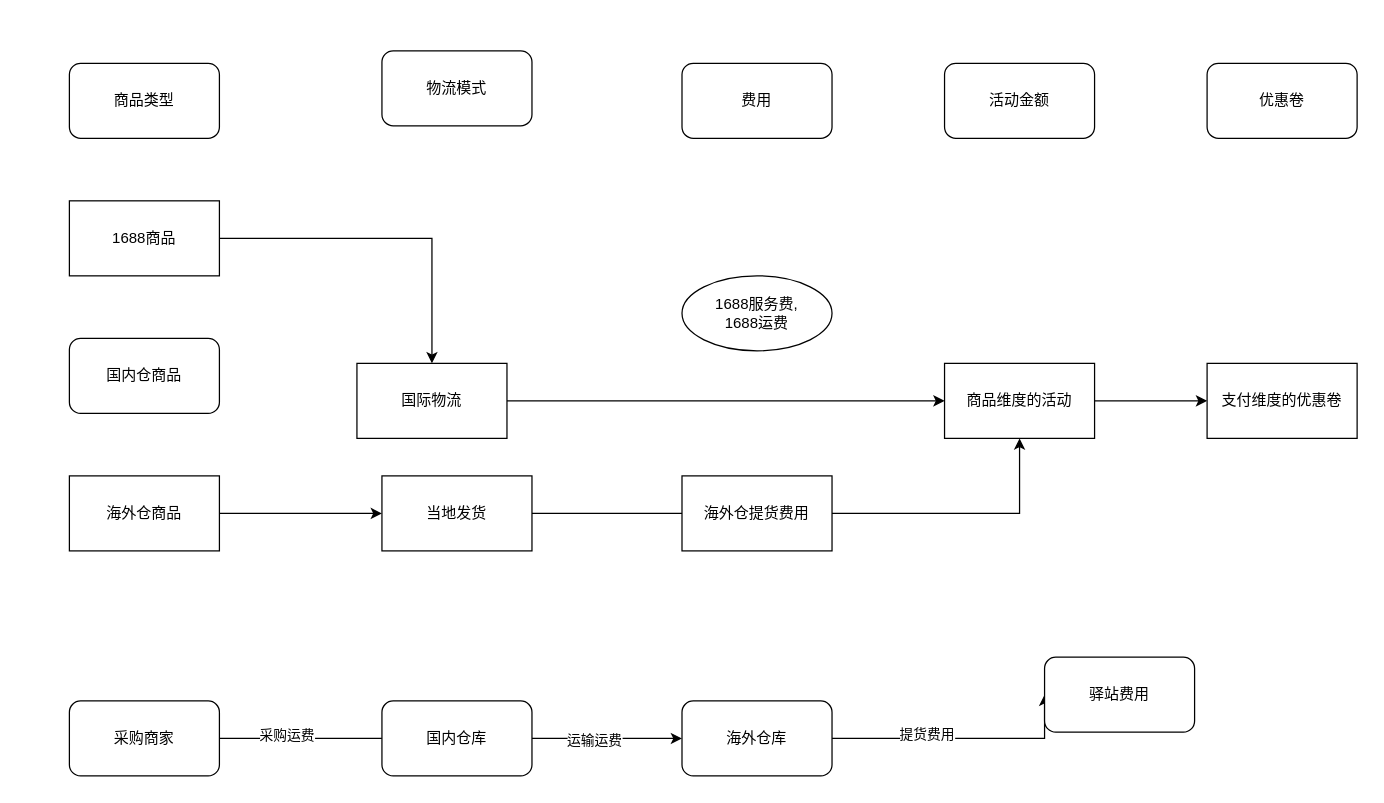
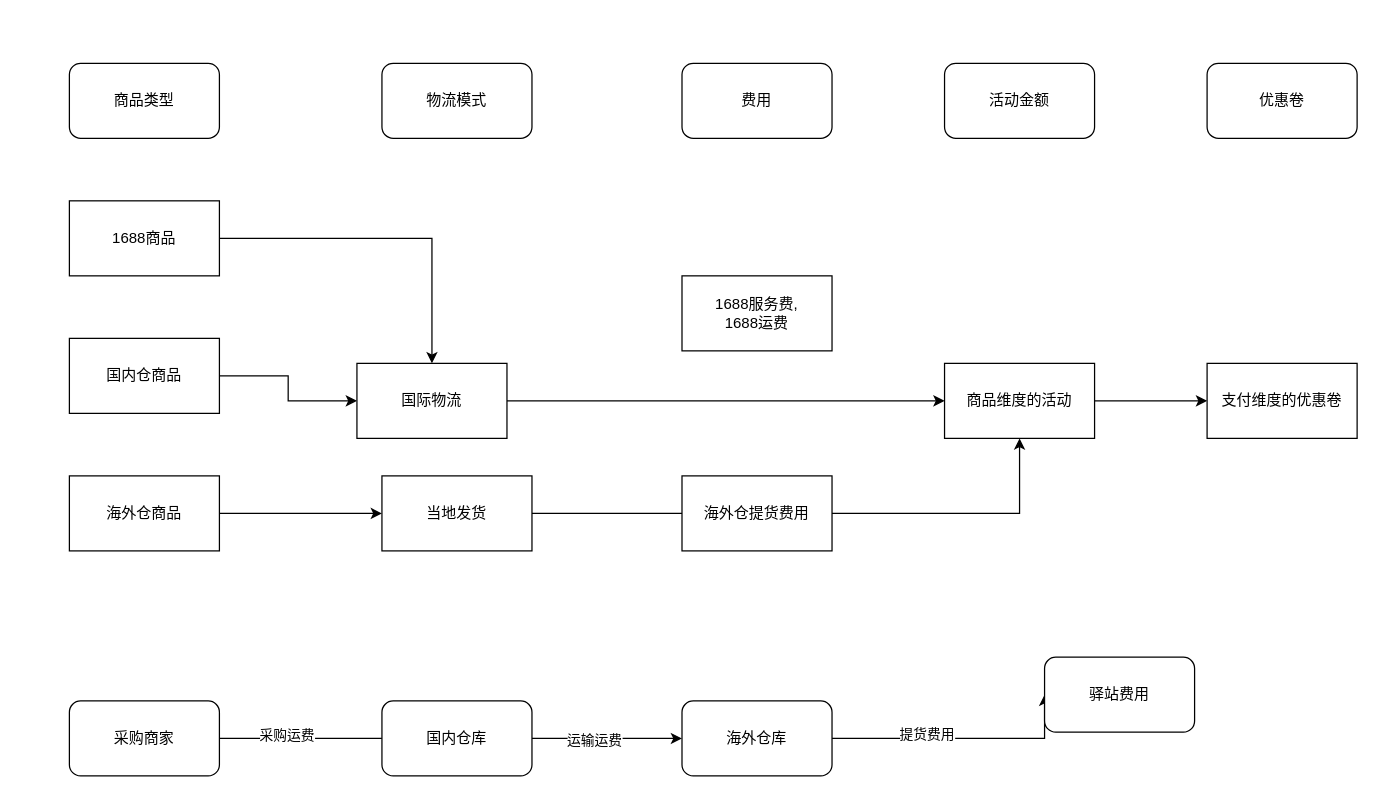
node "物流模式": moved (457, 88) -> (457, 101)
node "1688服务费, 1688运费": shape ellipse -> rectangle
node "国内仓商品": shape rounded rectangle -> rectangle
edge "国内仓商品" -> "国际物流": added
